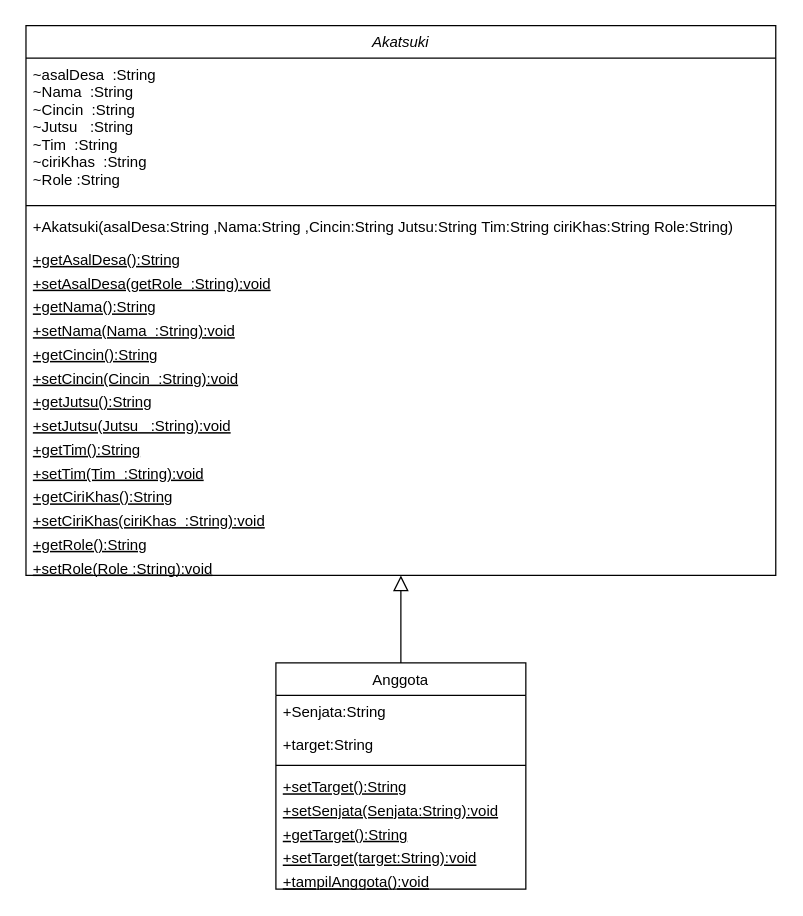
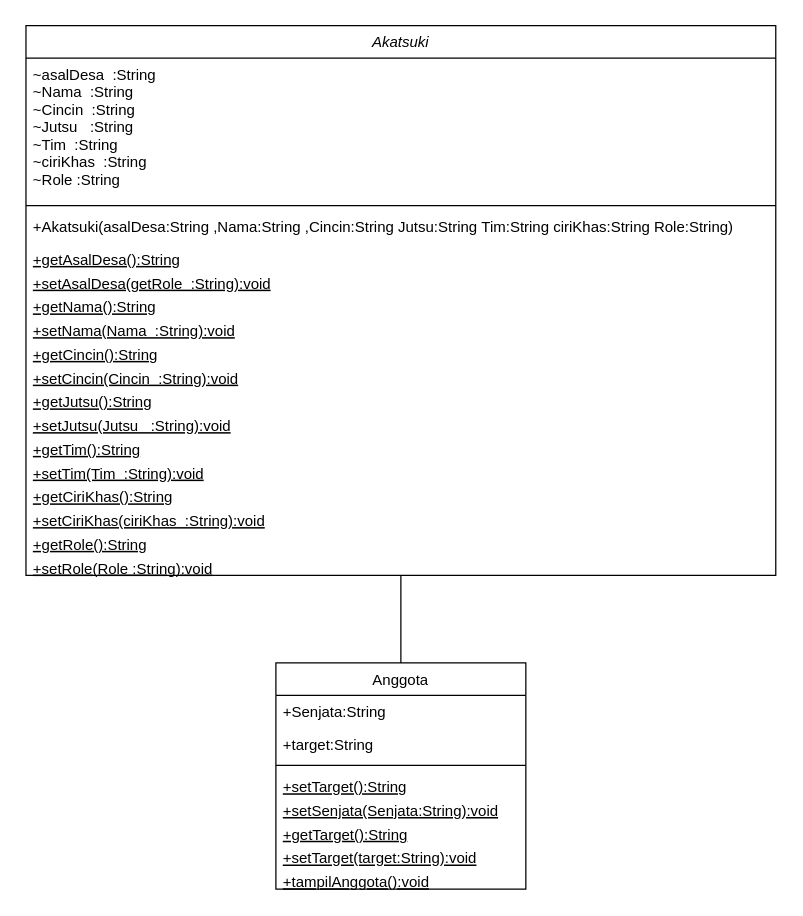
edge "Anggota" -> "Akatsuki": arrowhead block -> none
